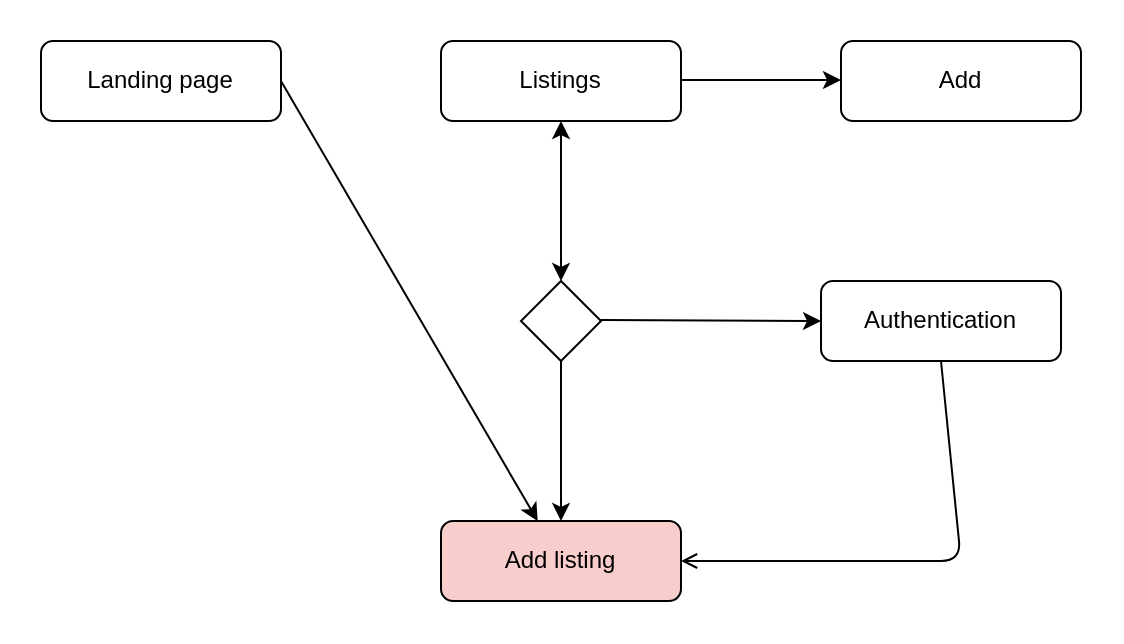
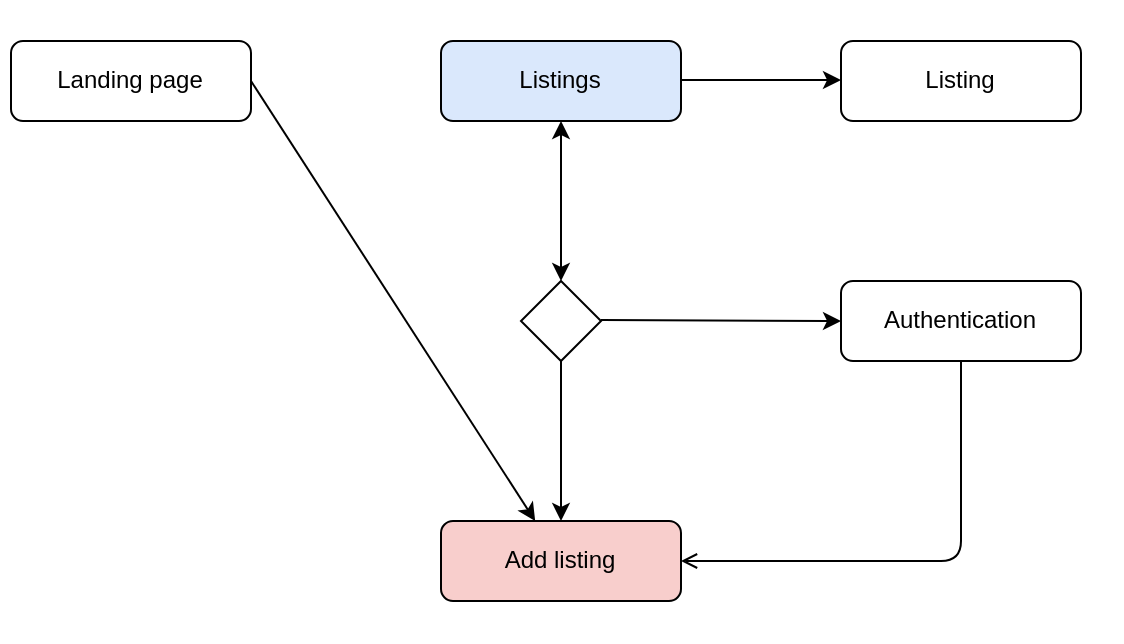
node "Landing page": moved (161, 81) -> (131, 81)
node "Listings": fillcolor #ffffff -> #dae8fc
node "Add": label "Add" -> "Listing"
node "Authentication": moved (941, 321) -> (961, 321)
